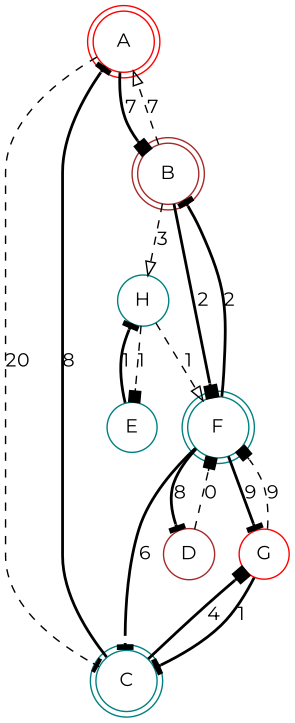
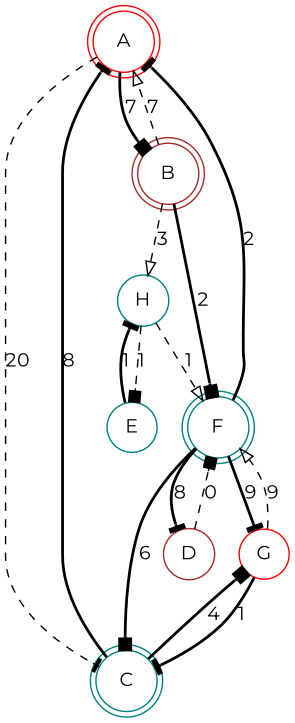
edge "F" -> "B": now "F" -> "A"
edge "G" -> "F": arrowhead box -> onormal
edge "F" -> "C": arrowhead tee -> box
